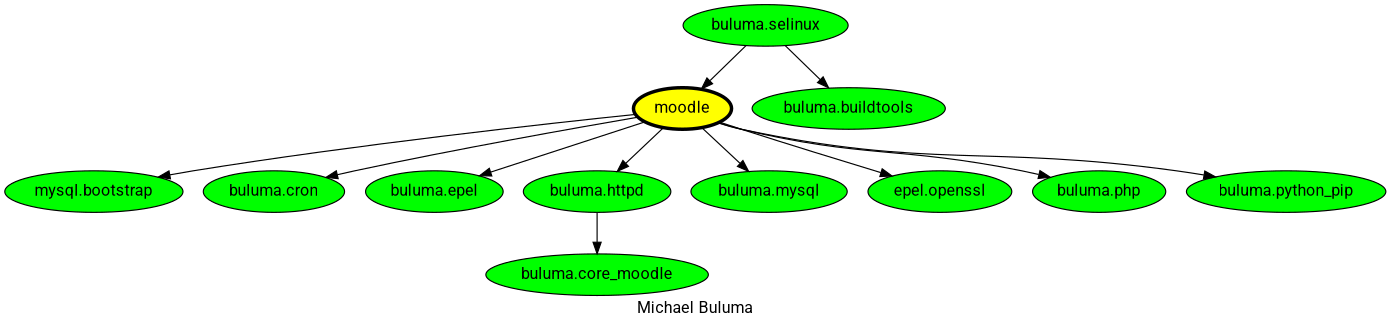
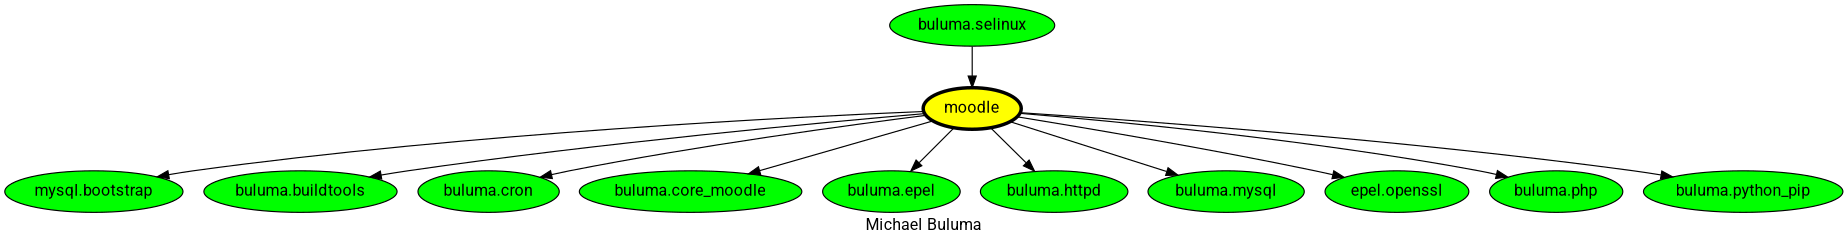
edge "buluma.selinux" -> "buluma.buildtools": now "moodle" -> "buluma.buildtools"
edge "buluma.httpd" -> "buluma.core_moodle": now "moodle" -> "buluma.core_moodle"
